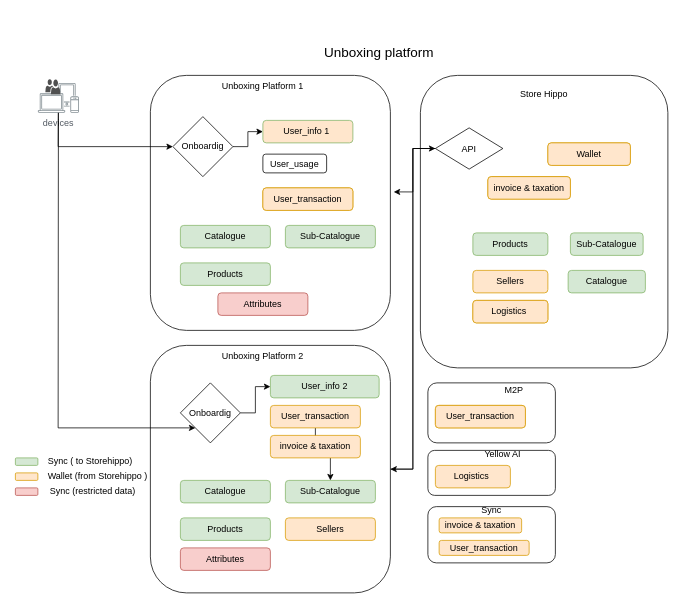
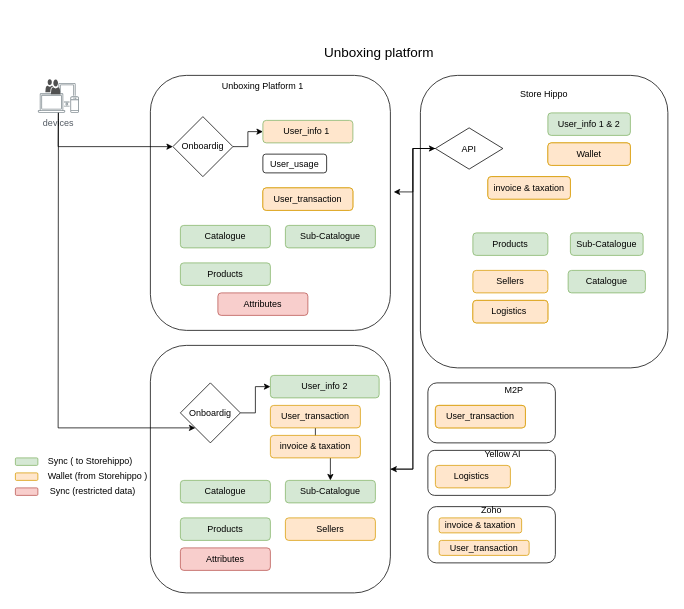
node "User_info 1 & 2": added
node "Unboxing Platform 2": removed
node "Sync": label "Sync" -> "Zoho"
